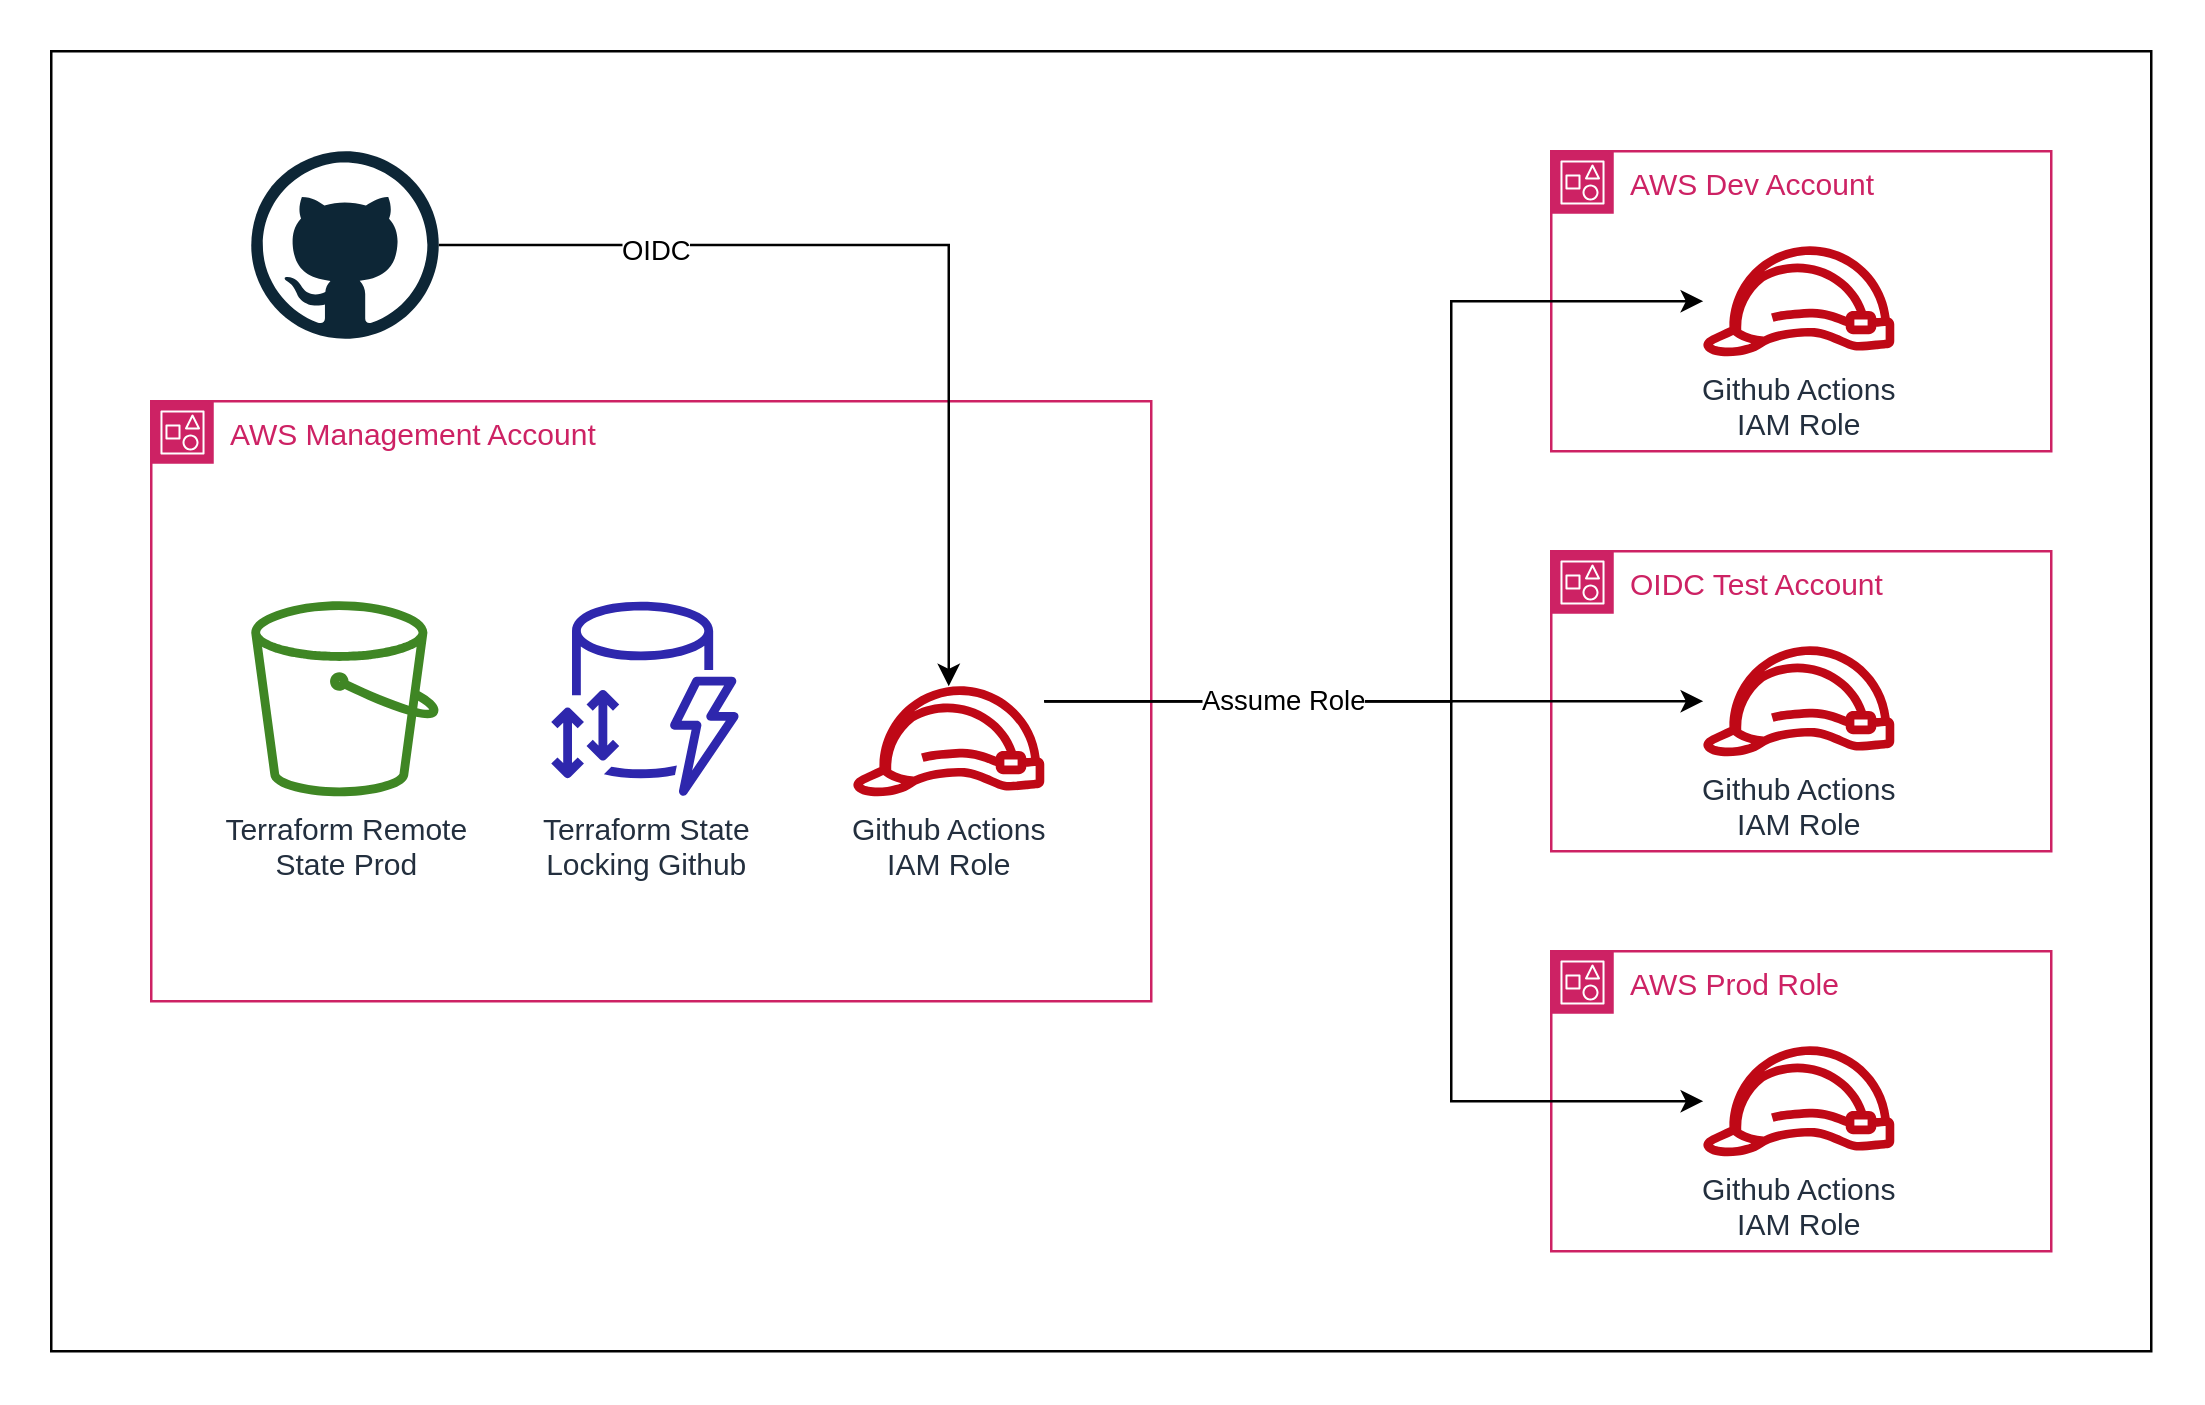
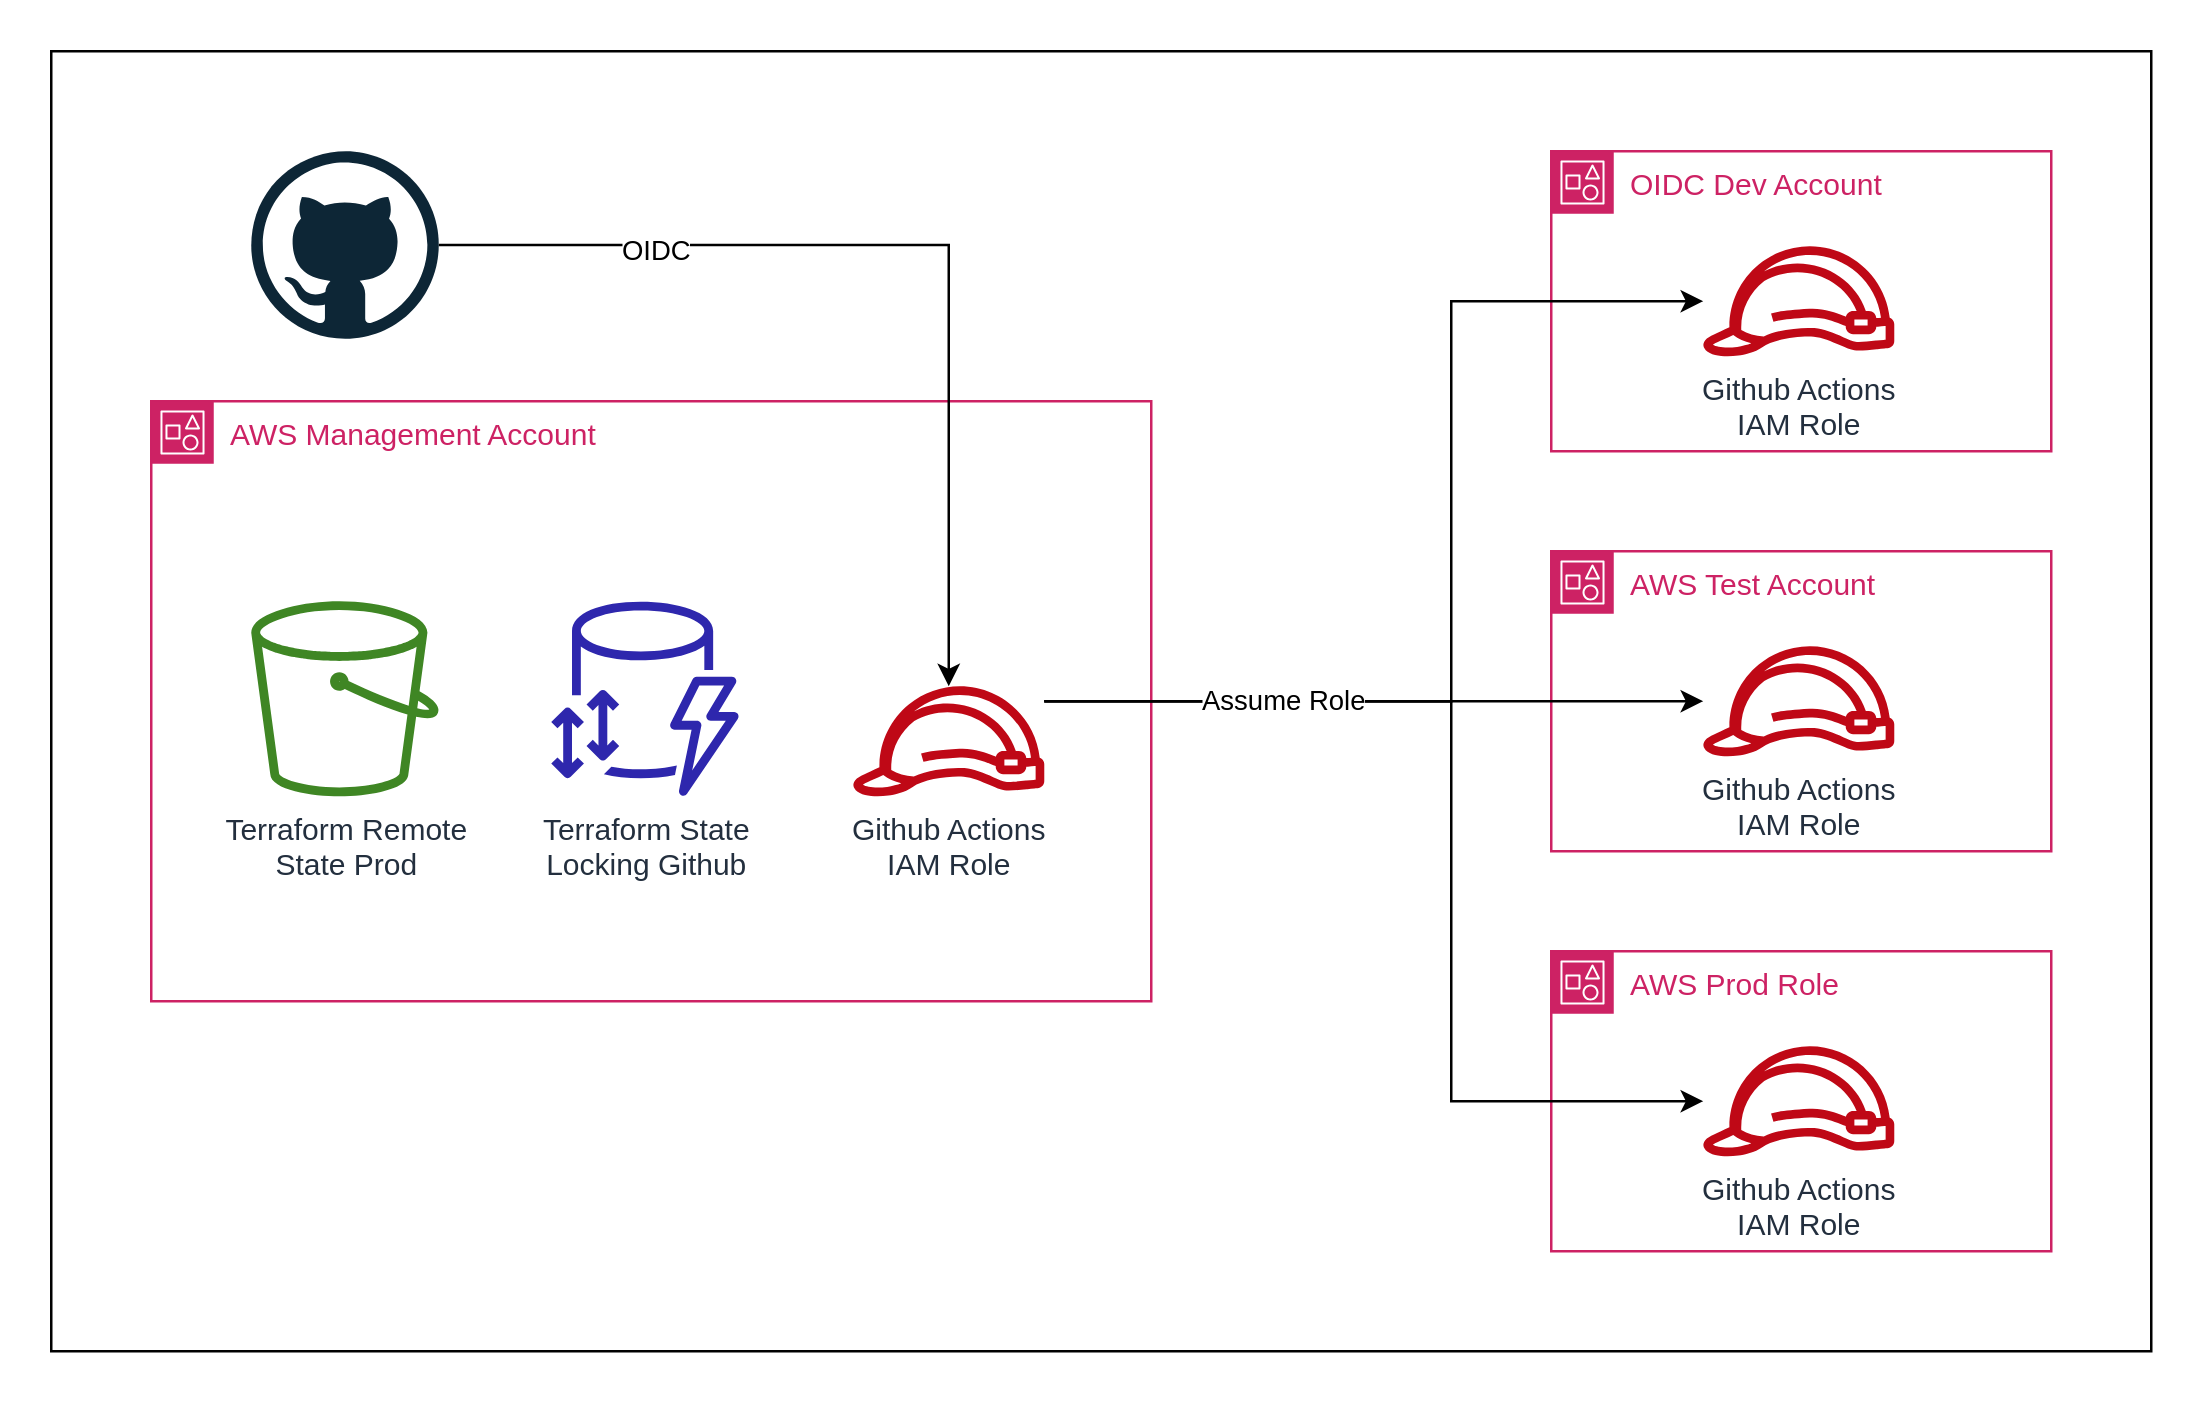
node "AWS Dev Account": label "AWS Dev Account" -> "OIDC Dev Account"
node "OIDC Test Account": label "OIDC Test Account" -> "AWS Test Account"
